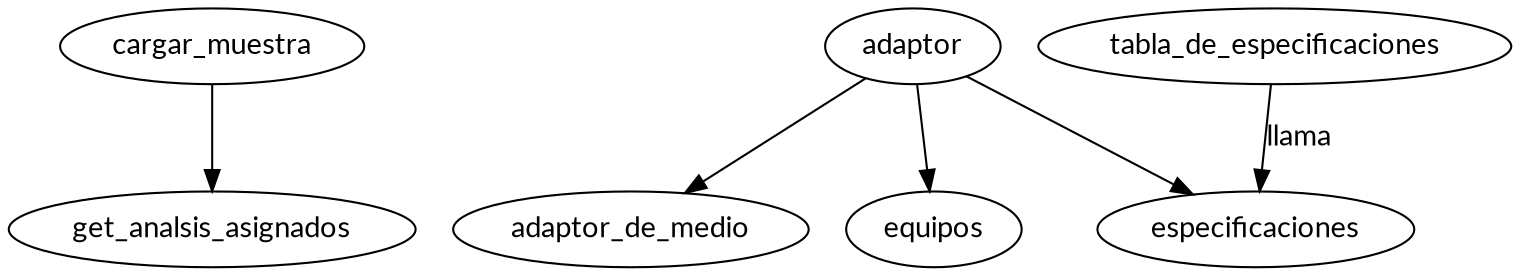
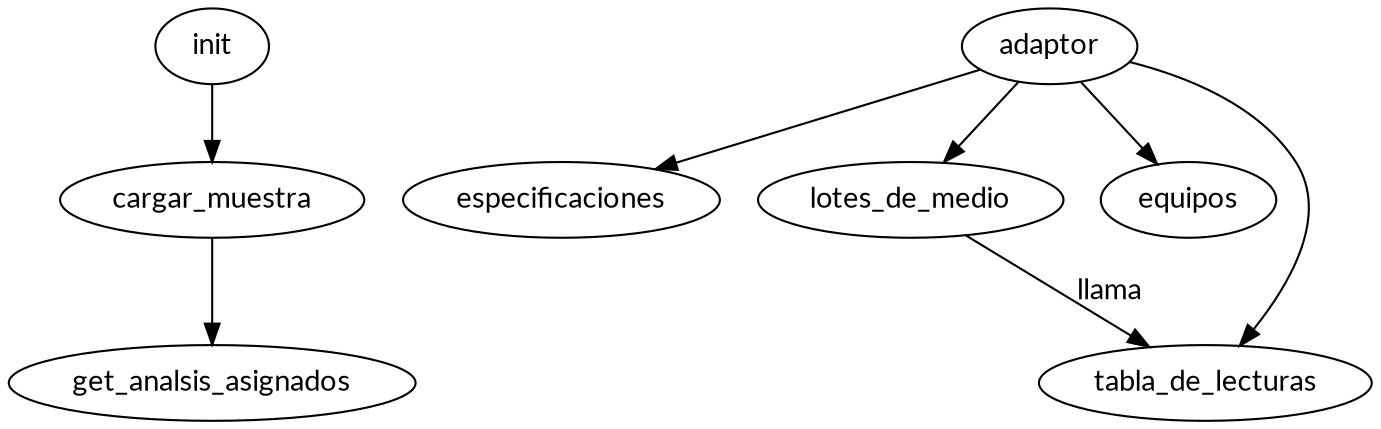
node "init": added
node "tabla_de_especificaciones": removed
node "adaptor_de_medio": label "adaptor_de_medio" -> "lotes_de_medio"
node "tabla_de_lecturas": added
